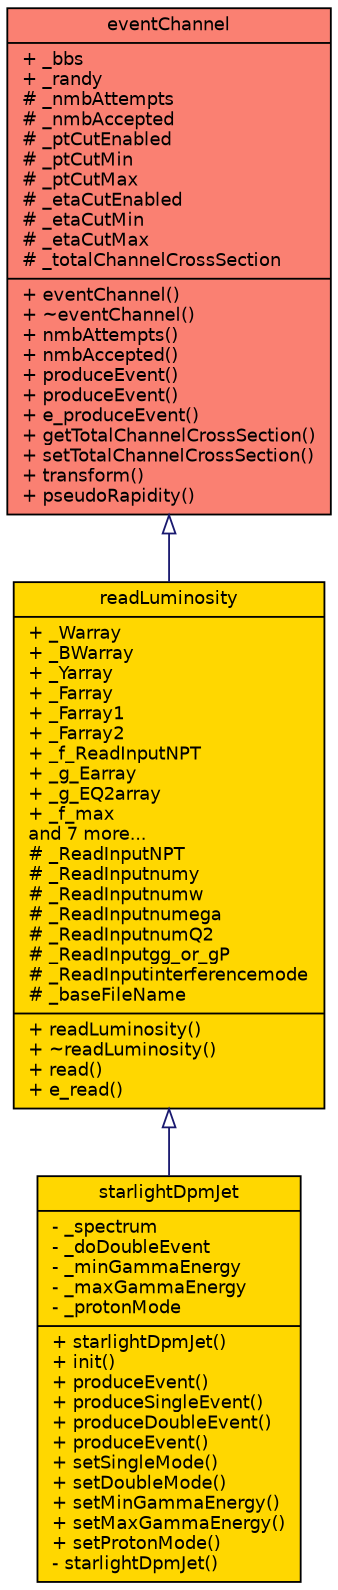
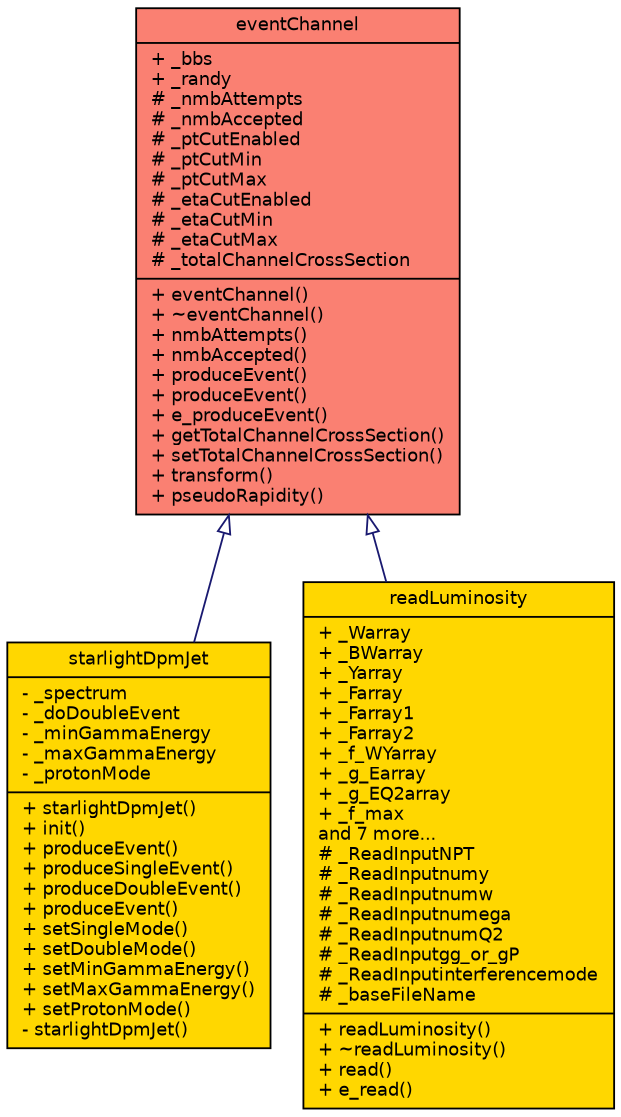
node "readLuminosity": text "+ _f_ReadInputNPT" -> "+ _f_WYarray"
edge "starlightDpmJet" -> "readLuminosity": now "starlightDpmJet" -> "eventChannel"
